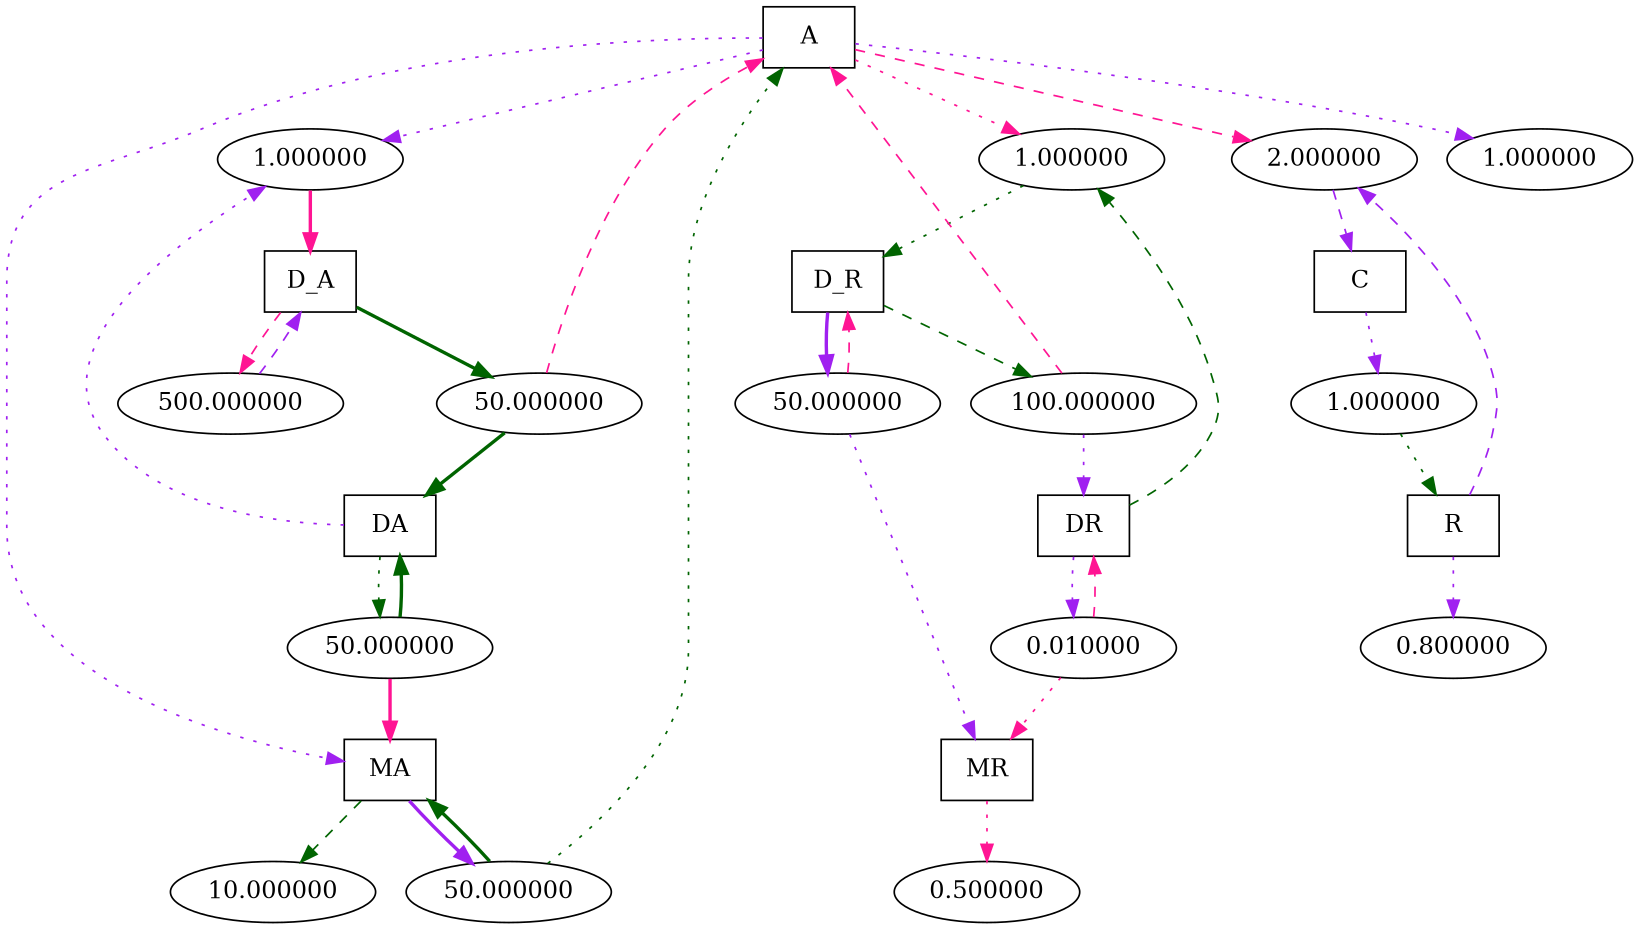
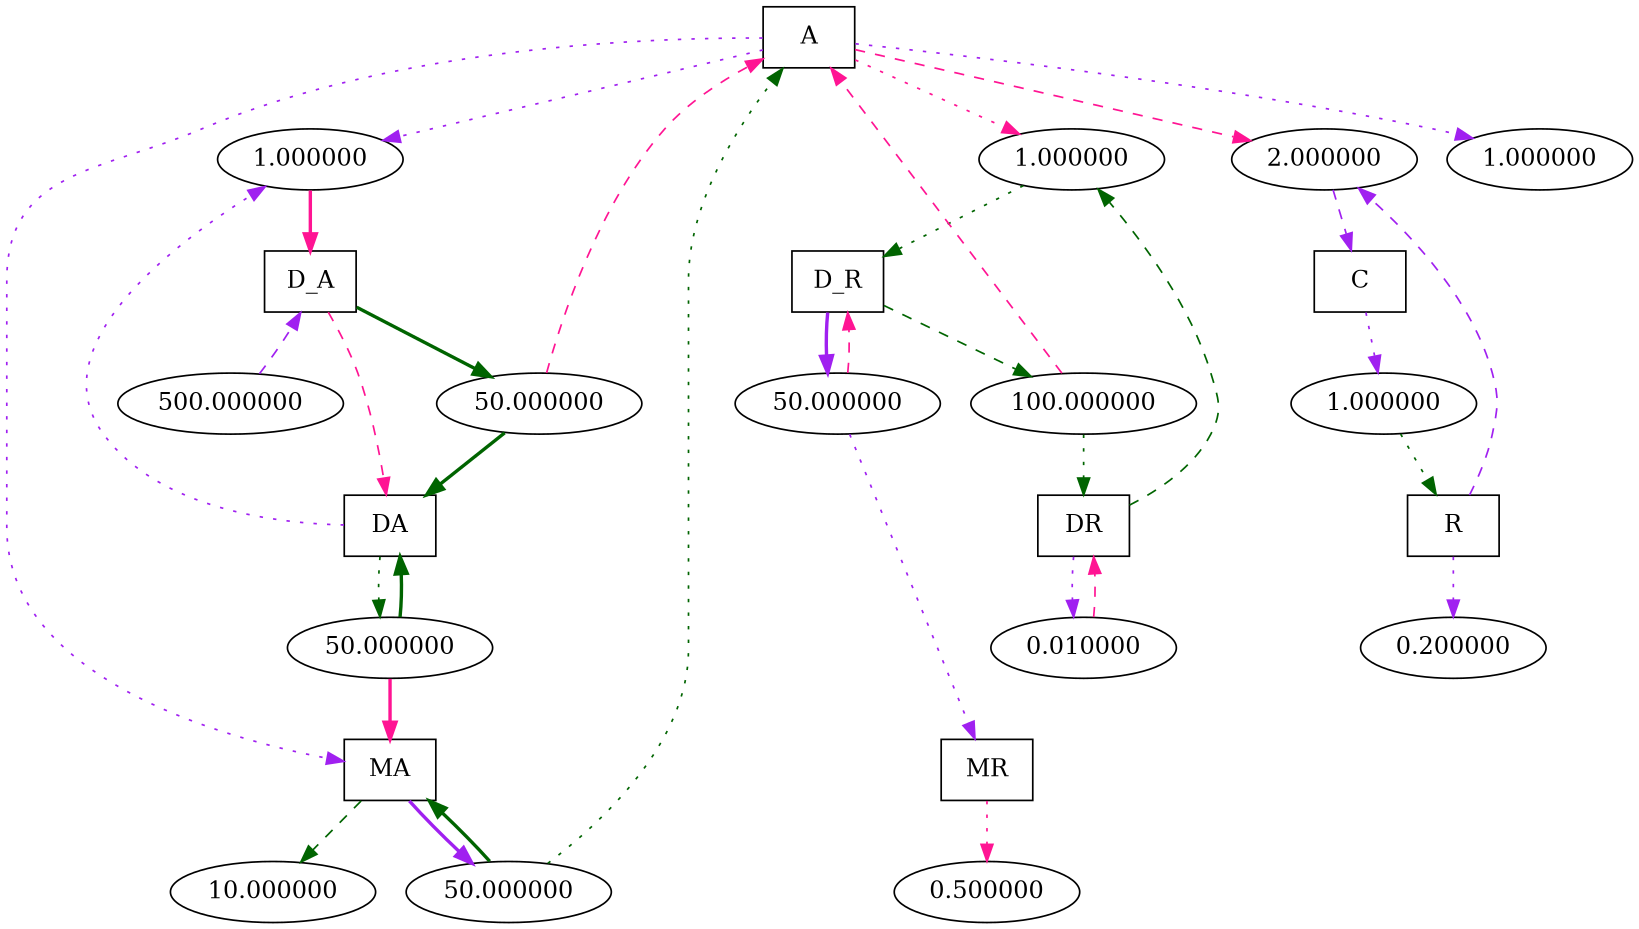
edge "D_A" -> "500.000000": now "D_A" -> "DA"
edge "100.000000" -> "DR": color purple -> darkgreen
node "0.800000": label "0.800000" -> "0.200000"
edge "0.010000" -> "MR": removed
